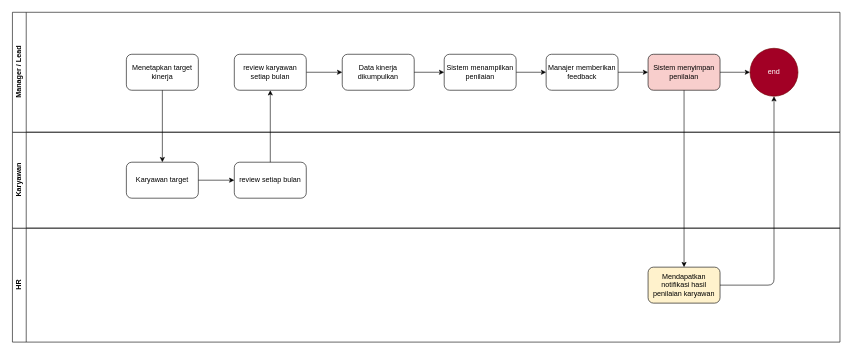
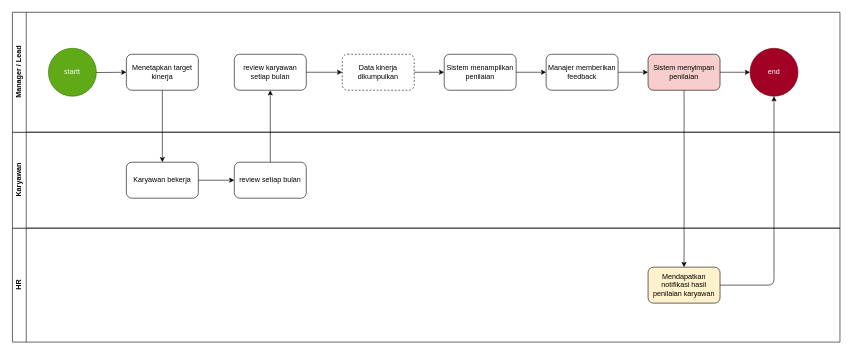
node "startt": added
edge "startt" -> "Menetapkan target kinerja": added
node "Data kinerja dikumpulkan": style solid -> dashed
node "Karyawan target": label "Karyawan target" -> "Karyawan bekerja"
